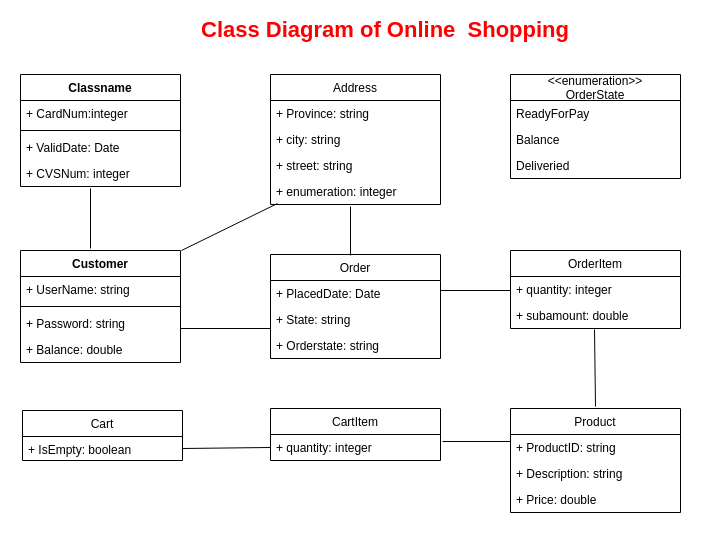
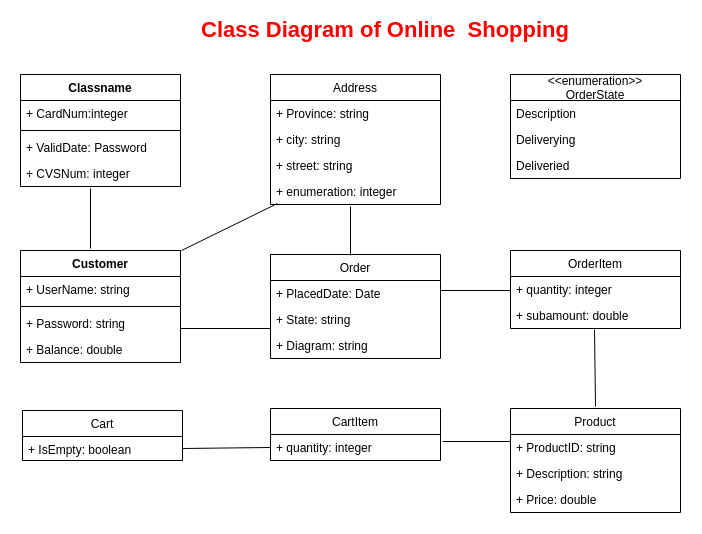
node "ReadyForPay": label "ReadyForPay" -> "Description"
node "Balance": label "Balance" -> "Deliverying"
node "+ ValidDate: Date": label "+ ValidDate: Date" -> "+ ValidDate: Password"
node "+ Orderstate: string": label "+ Orderstate: string" -> "+ Diagram: string"
